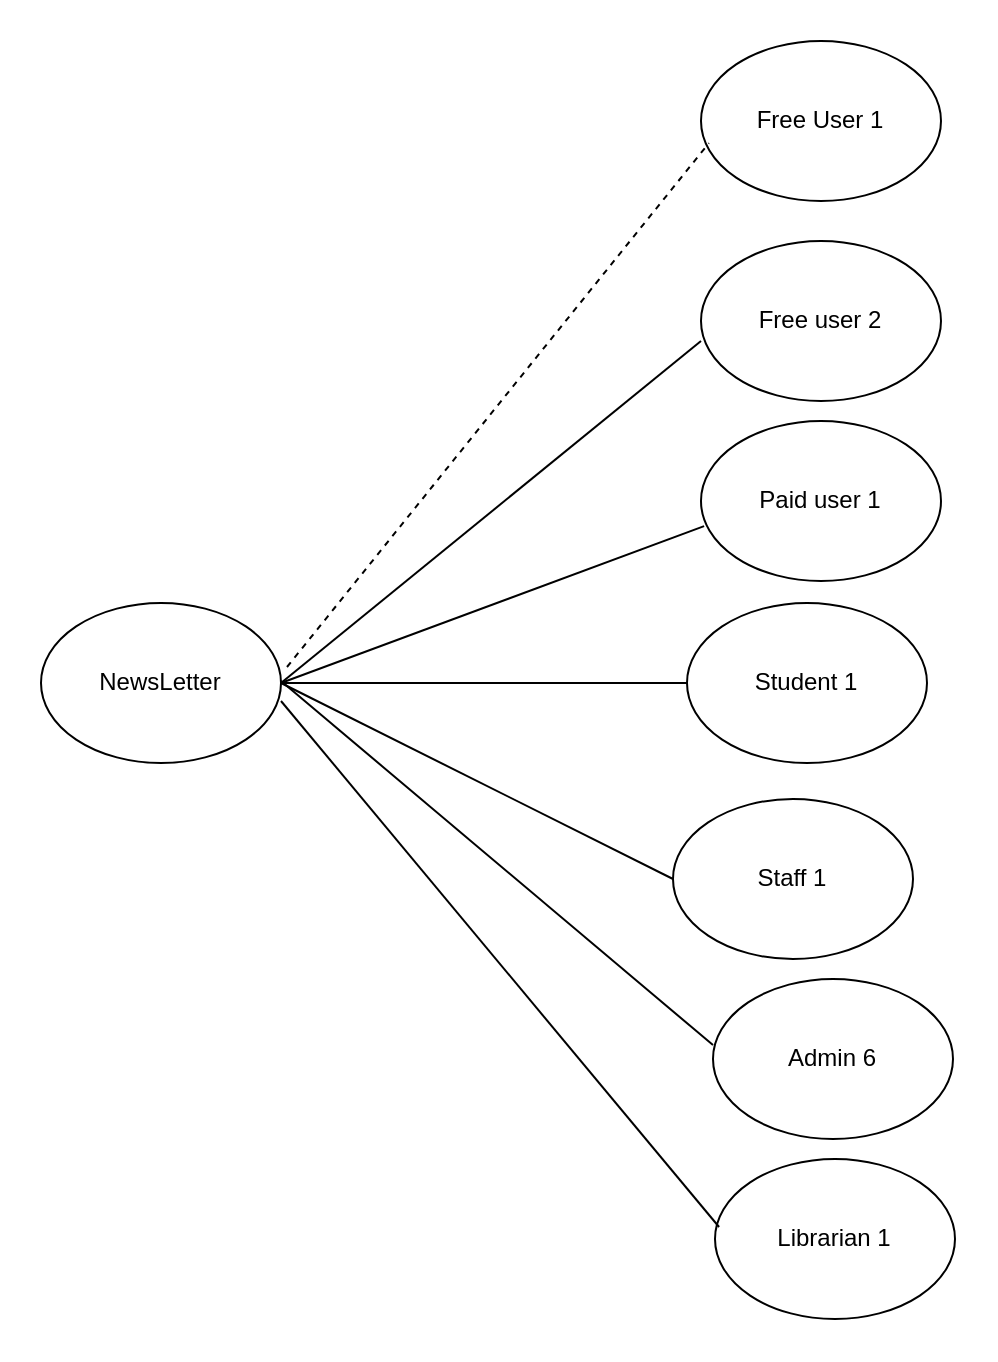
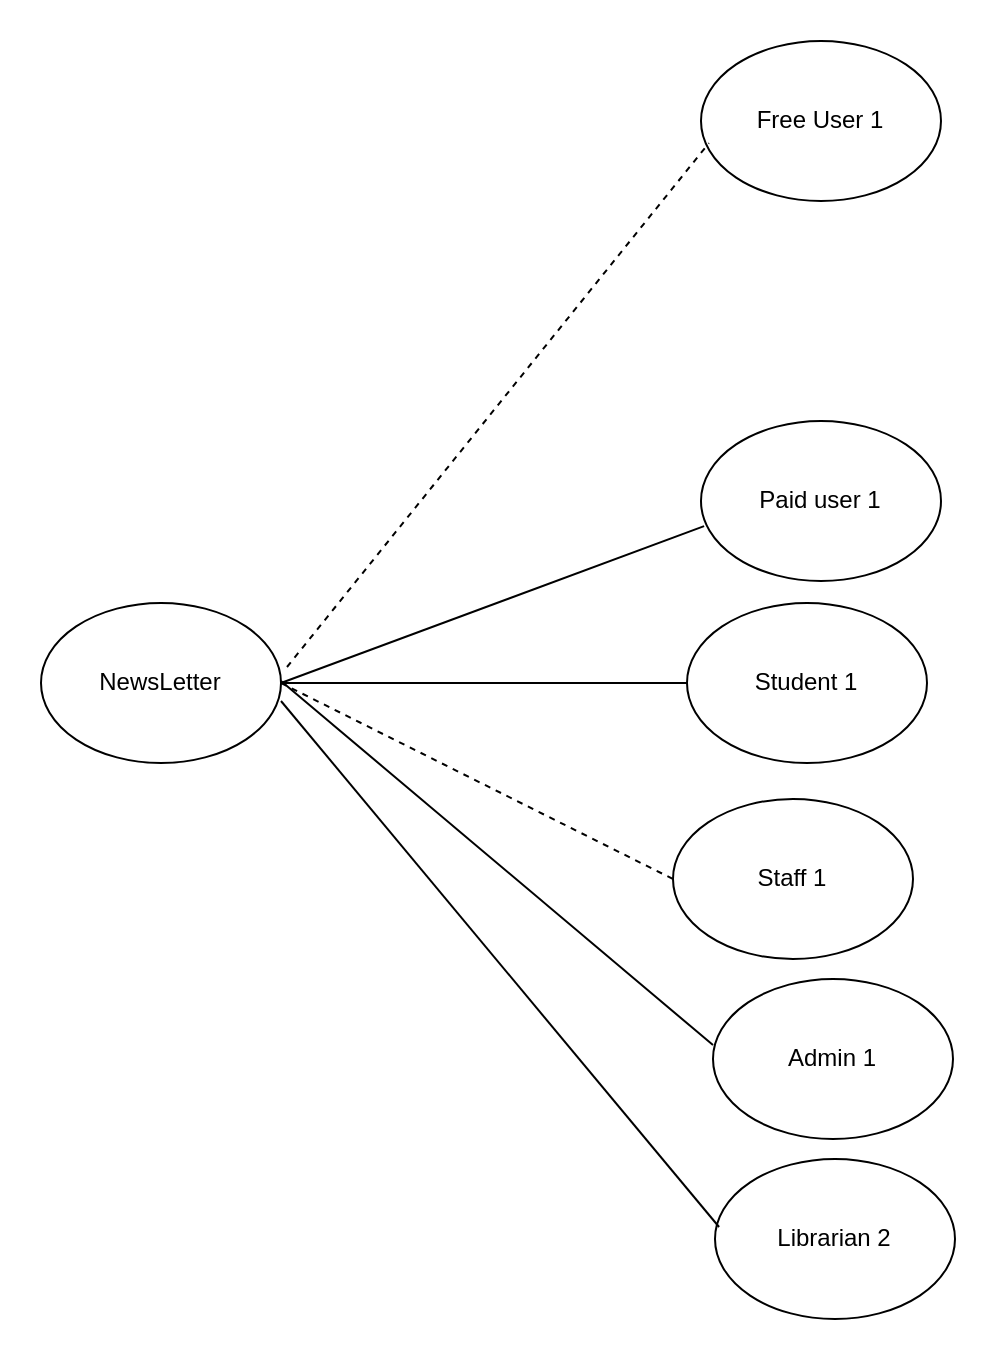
node "Free user 2": removed
edge "Free user 2" -- "NewsLetter": removed
edge "NewsLetter" -- "Staff 1": style solid -> dashed
node "Admin 6": label "Admin 6" -> "Admin 1"
node "Librarian 1": label "Librarian 1" -> "Librarian 2"
